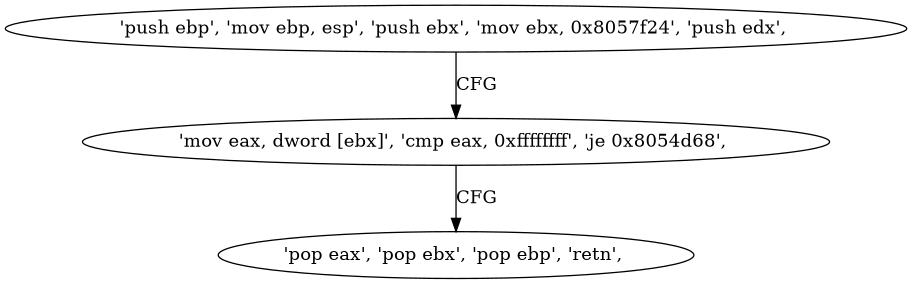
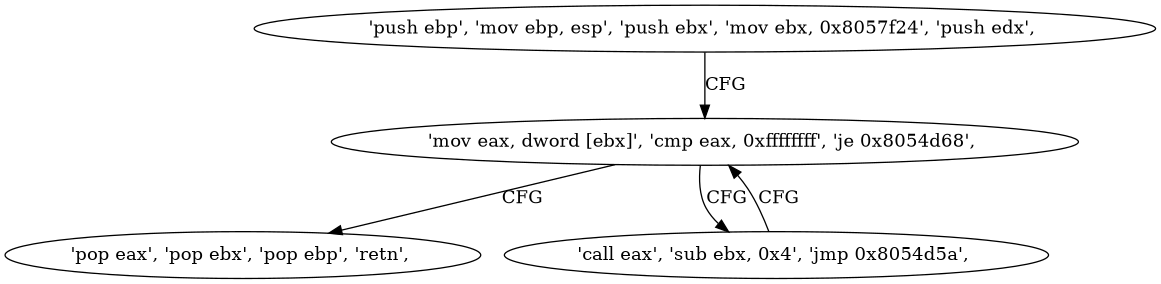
node "'call eax', 'sub ebx, 0x4', 'jmp 0x8054d5a',": added
